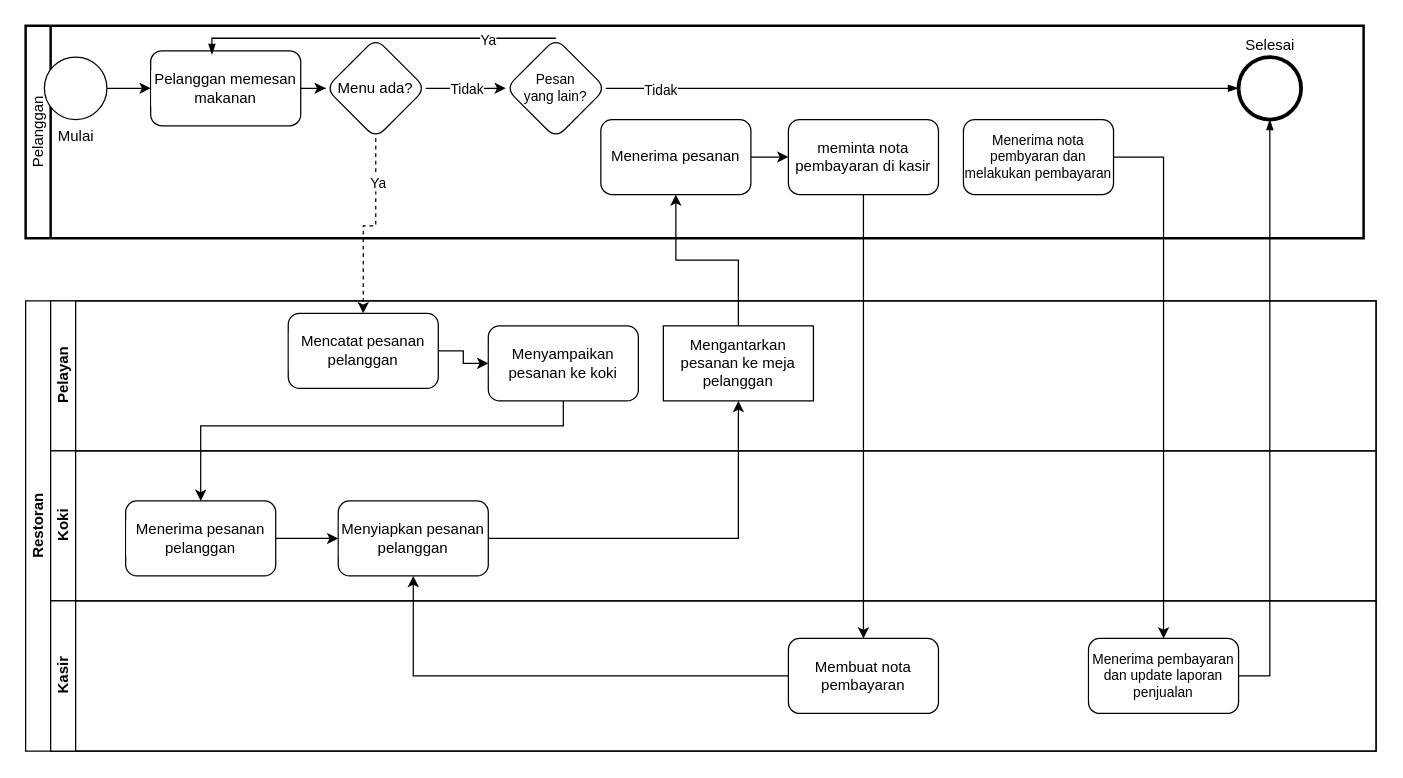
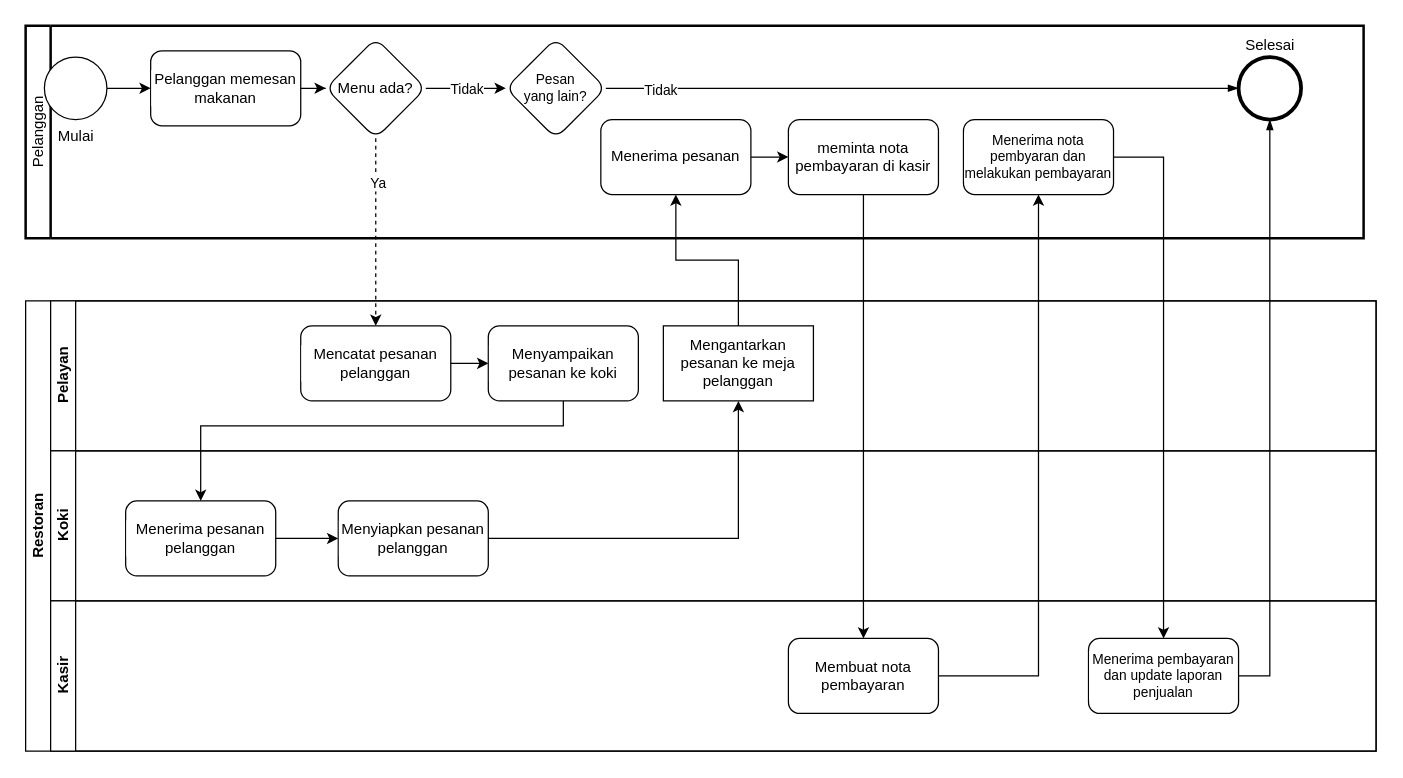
edge "Pesan yang lain?" -> "Pelanggan memesan makanan": removed, label "Ya"
node "Mencatat pesanan pelanggan": moved (363, 351) -> (376, 363)
edge "Membuat nota pembayaran" -> "Menyiapkan pesanan pelanggan": now "Membuat nota pembayaran" -> "Menerima nota pembyaran dan melakukan pembayaran"
